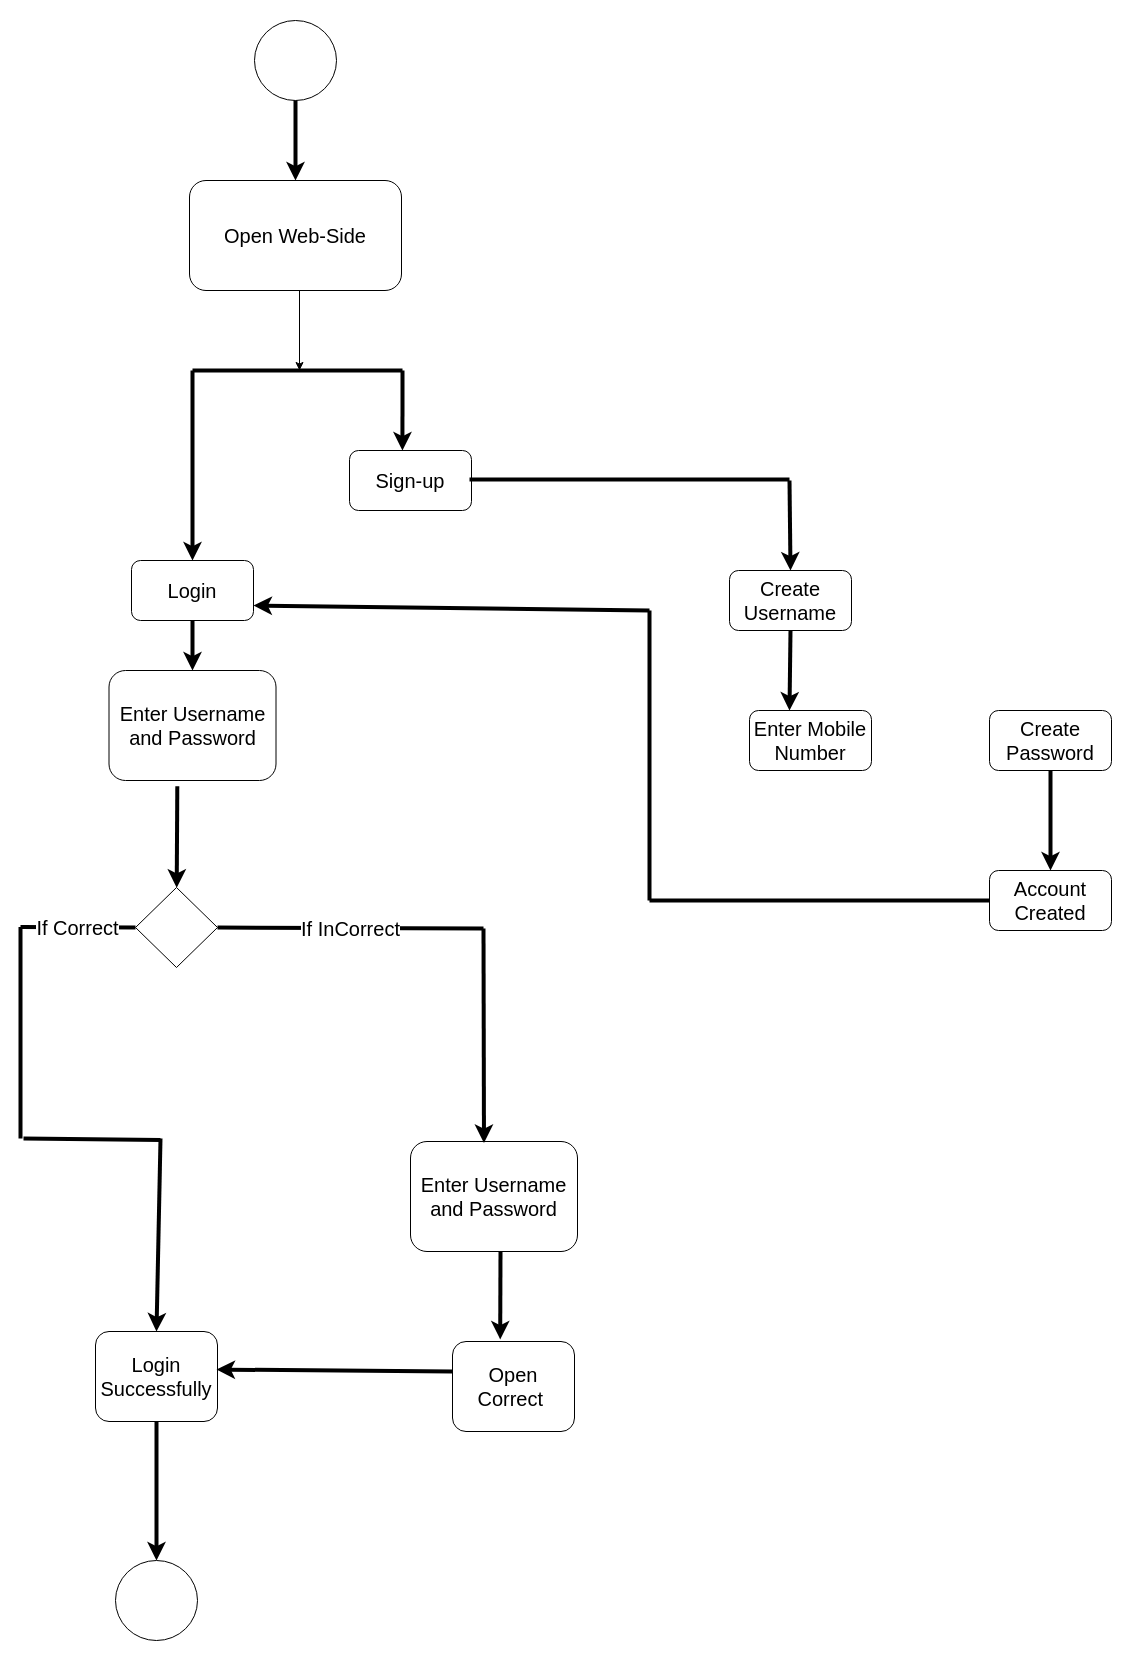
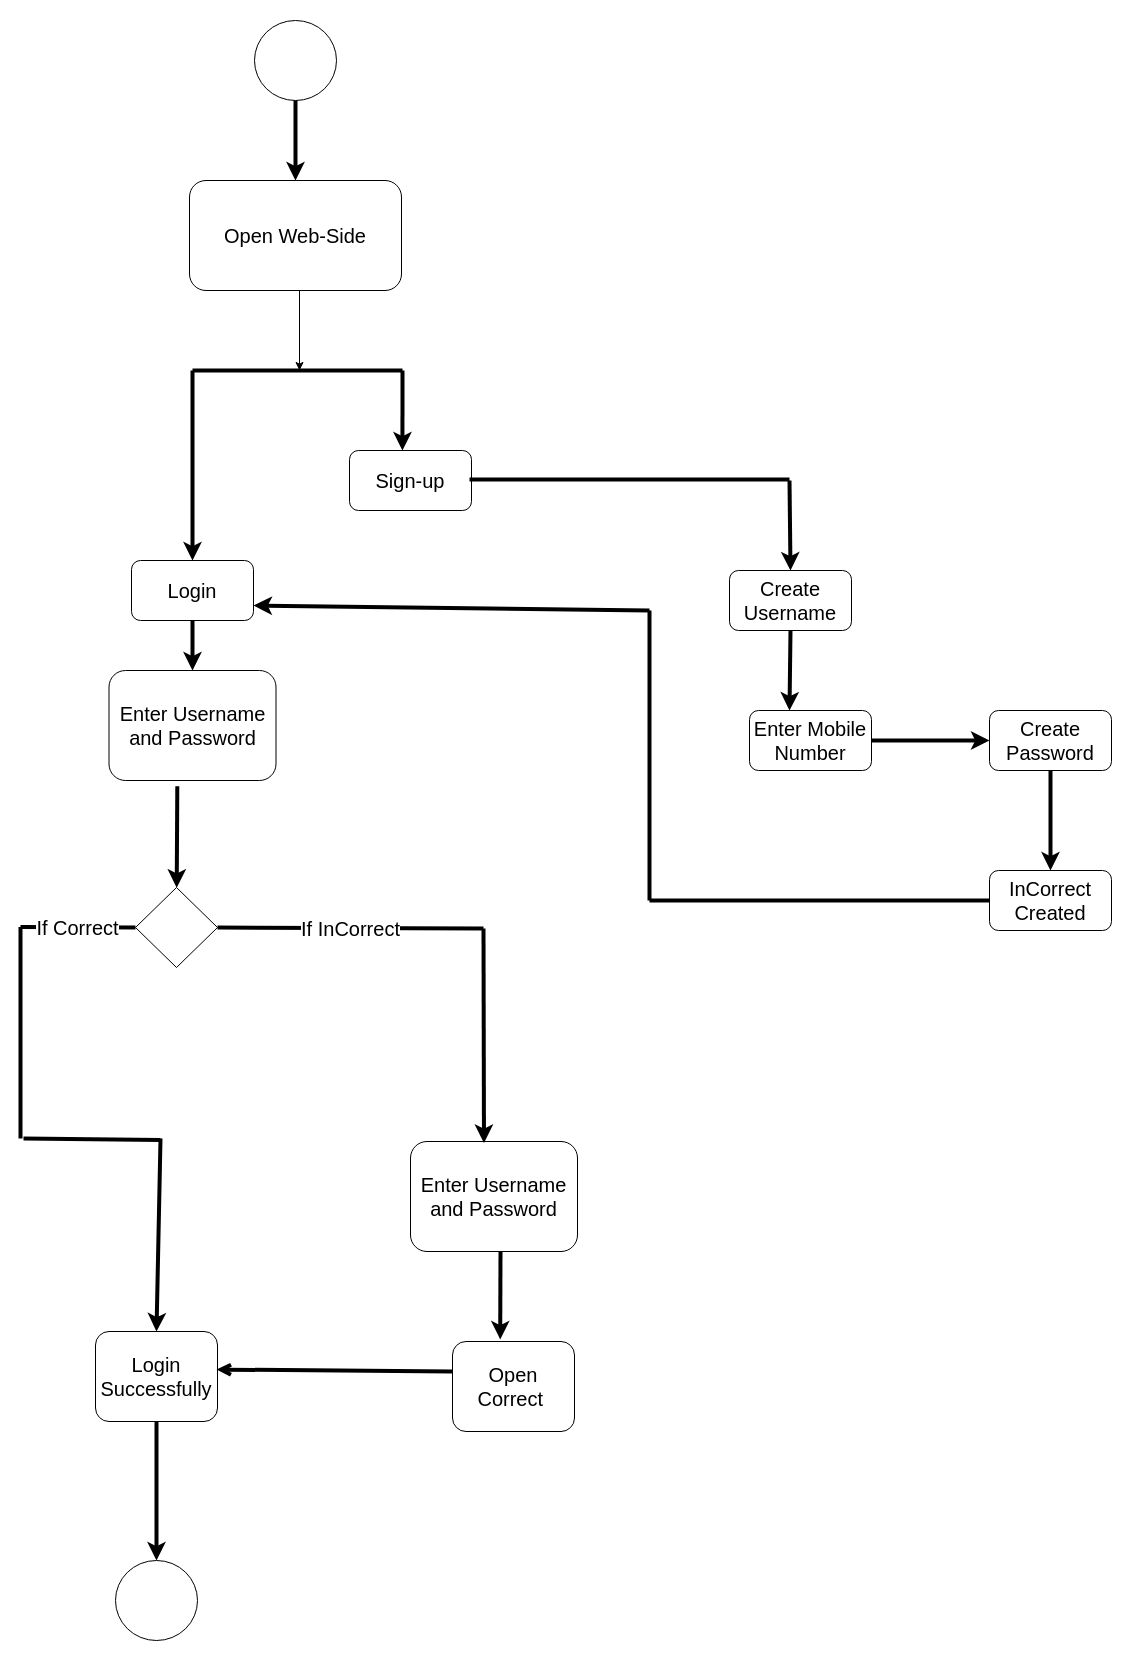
edge "Enter Mobile Number" -> "Create Password": added
node "Account Created": label "Account Created" -> "InCorrect Created"
edge "Open Correct" -> "Login Successfully": arrowhead classic -> open
